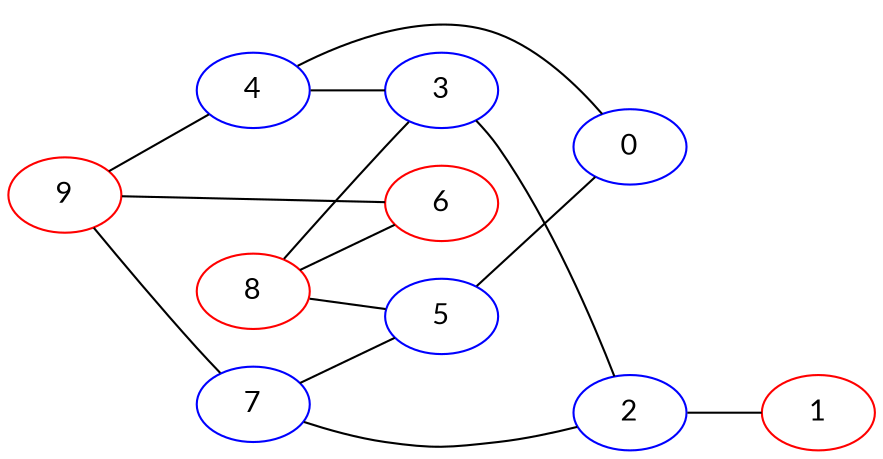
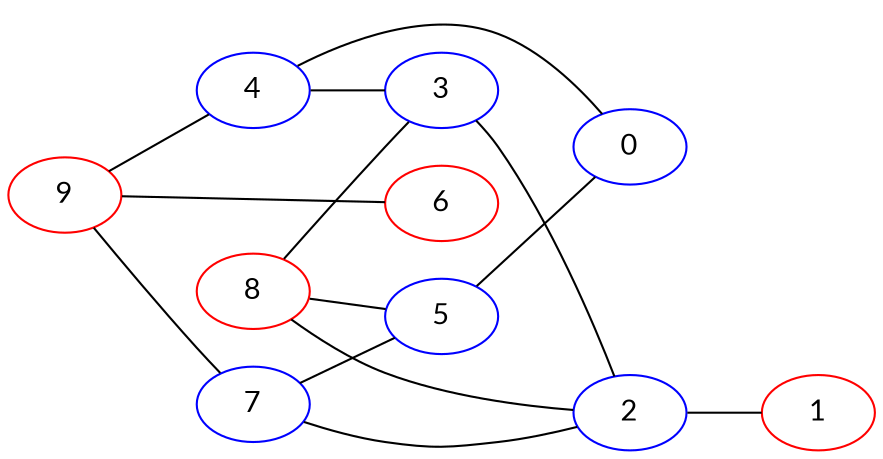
edge "6" -- "8": now "2" -- "8"
